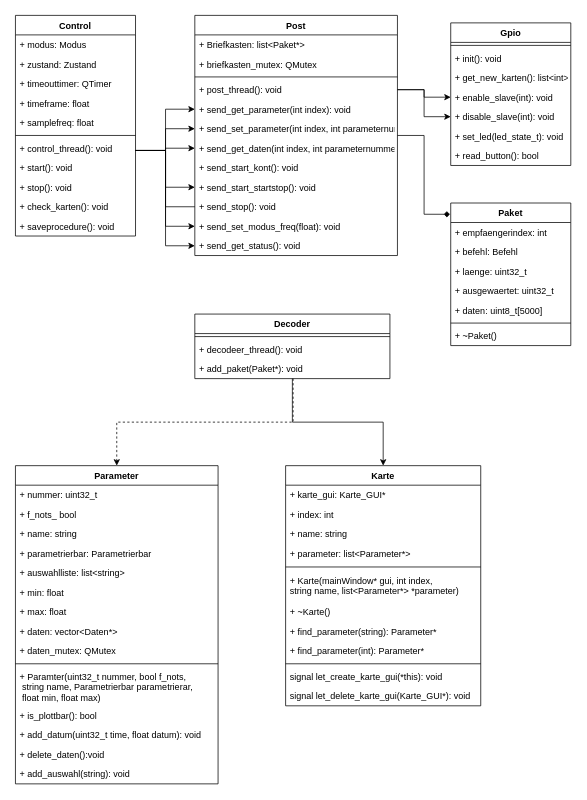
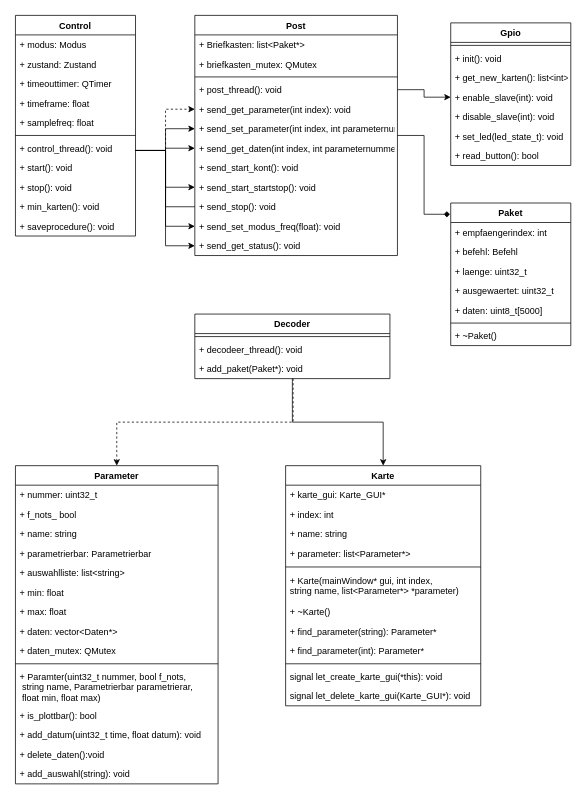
edge "Control" -> "+ send_get_parameter(int index): void": style solid -> dashed
edge "+ post_thread(): void" -> "+ disable_slave(int): void": removed
node "+ check_karten(): void": label "+ check_karten(): void" -> "+ min_karten(): void"
